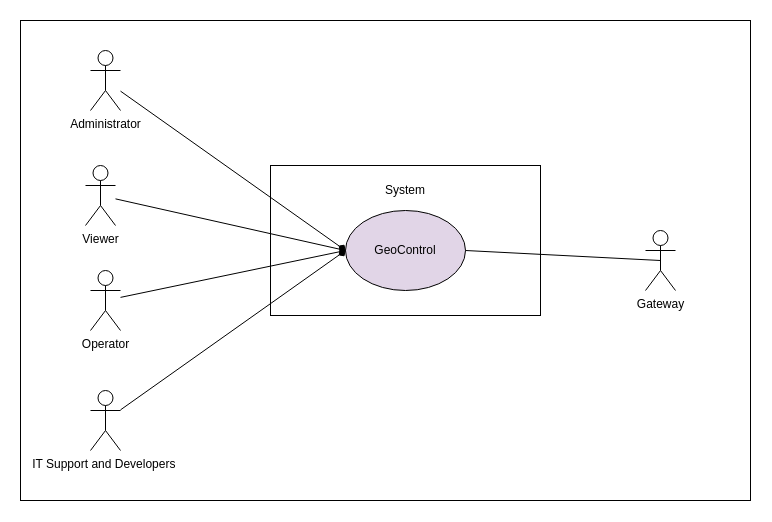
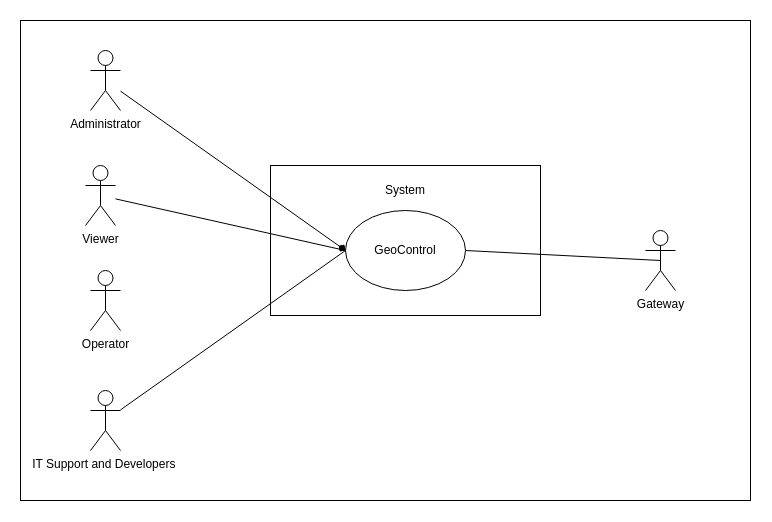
node "GeoControl": fillcolor #e1d5e7 -> #ffffff
edge "IT Support and Developers" -> "GeoControl": arrowhead diamond -> none
edge "GeoControl" -- "Operator": removed
